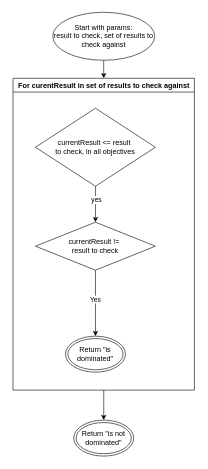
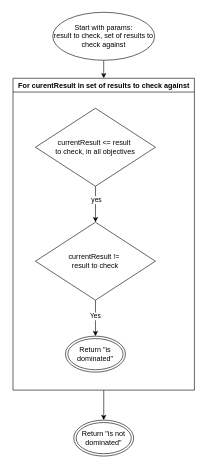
node "currentResult != result to check": size 120x48 -> 120x78
